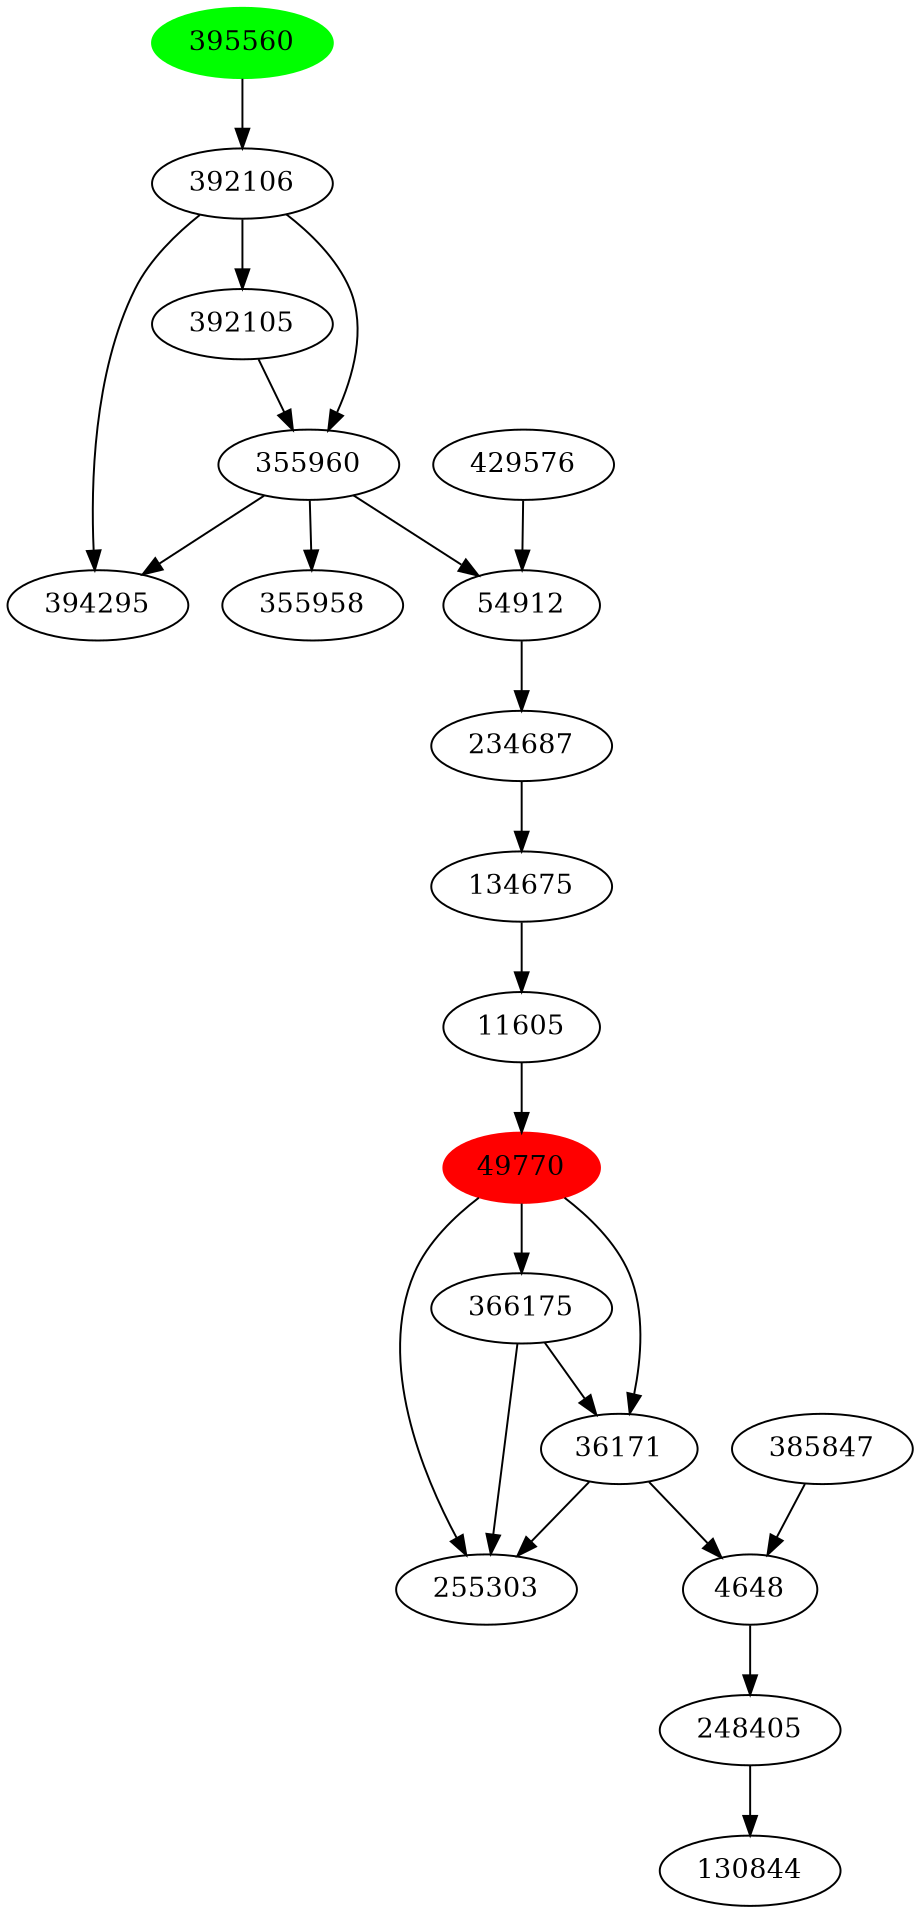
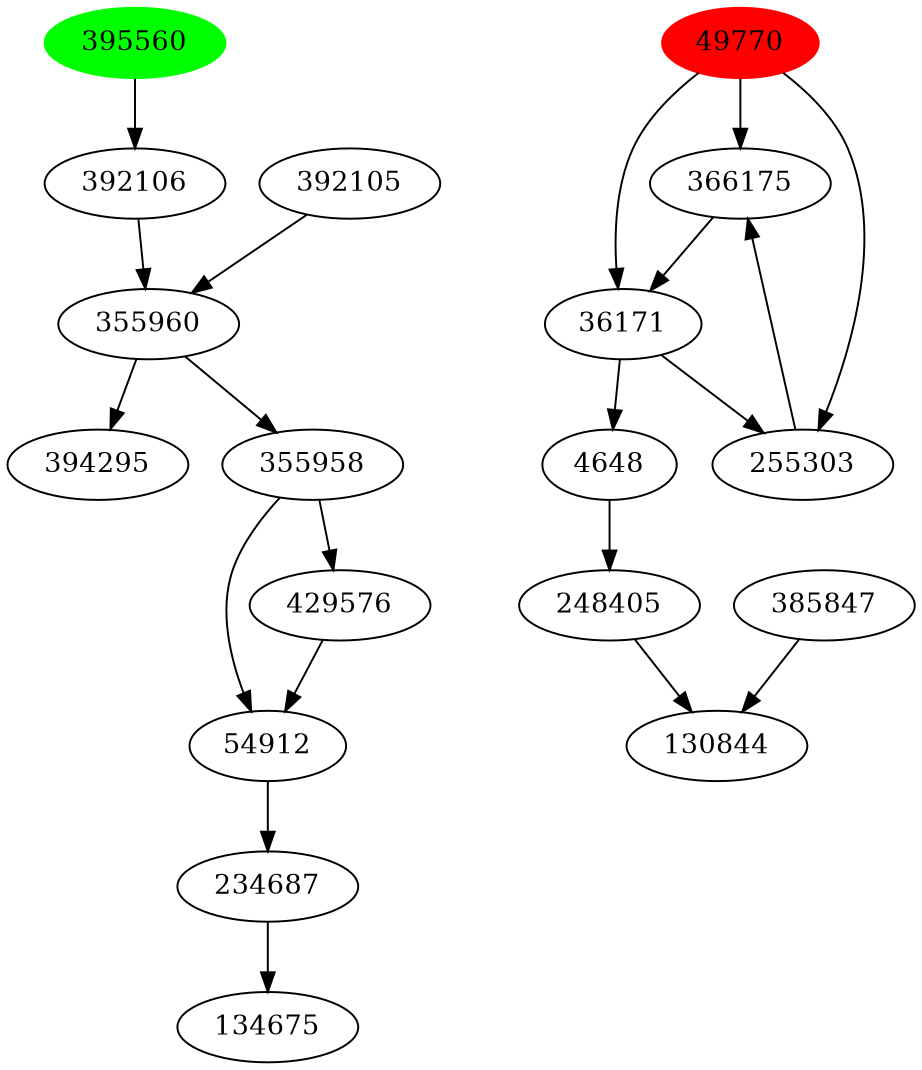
edge "392106" -> "392105": removed
edge "392106" -> "394295": removed
edge "355958" -> "429576": added
edge "355960" -> "54912": now "355958" -> "54912"
node "11605": removed
edge "366175" -> "255303": reversed
edge "385847" -> "4648": now "385847" -> "130844"
